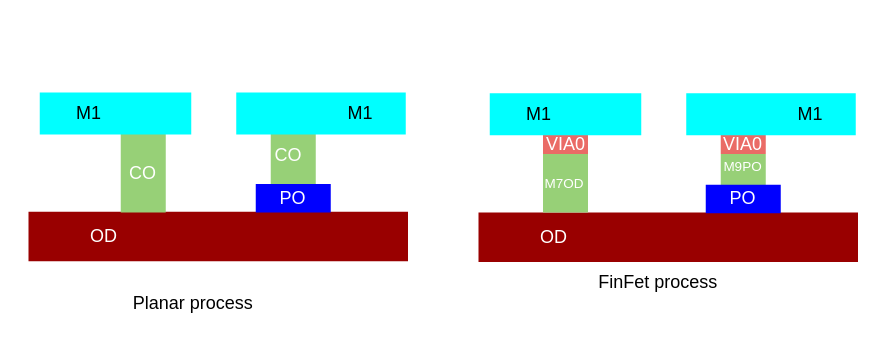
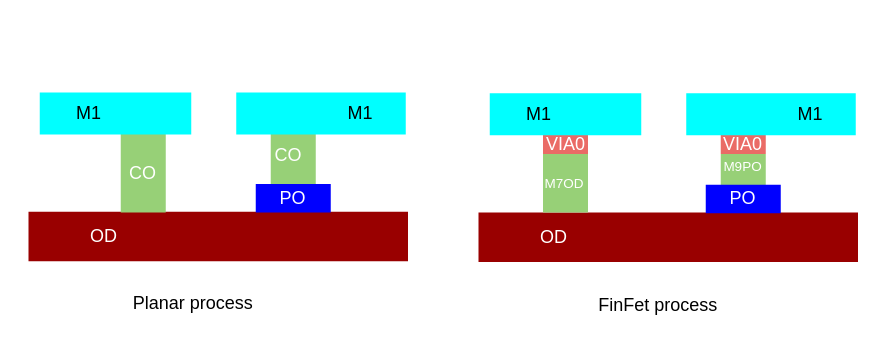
node "FinFet process": moved (659, 282) -> (659, 305)
